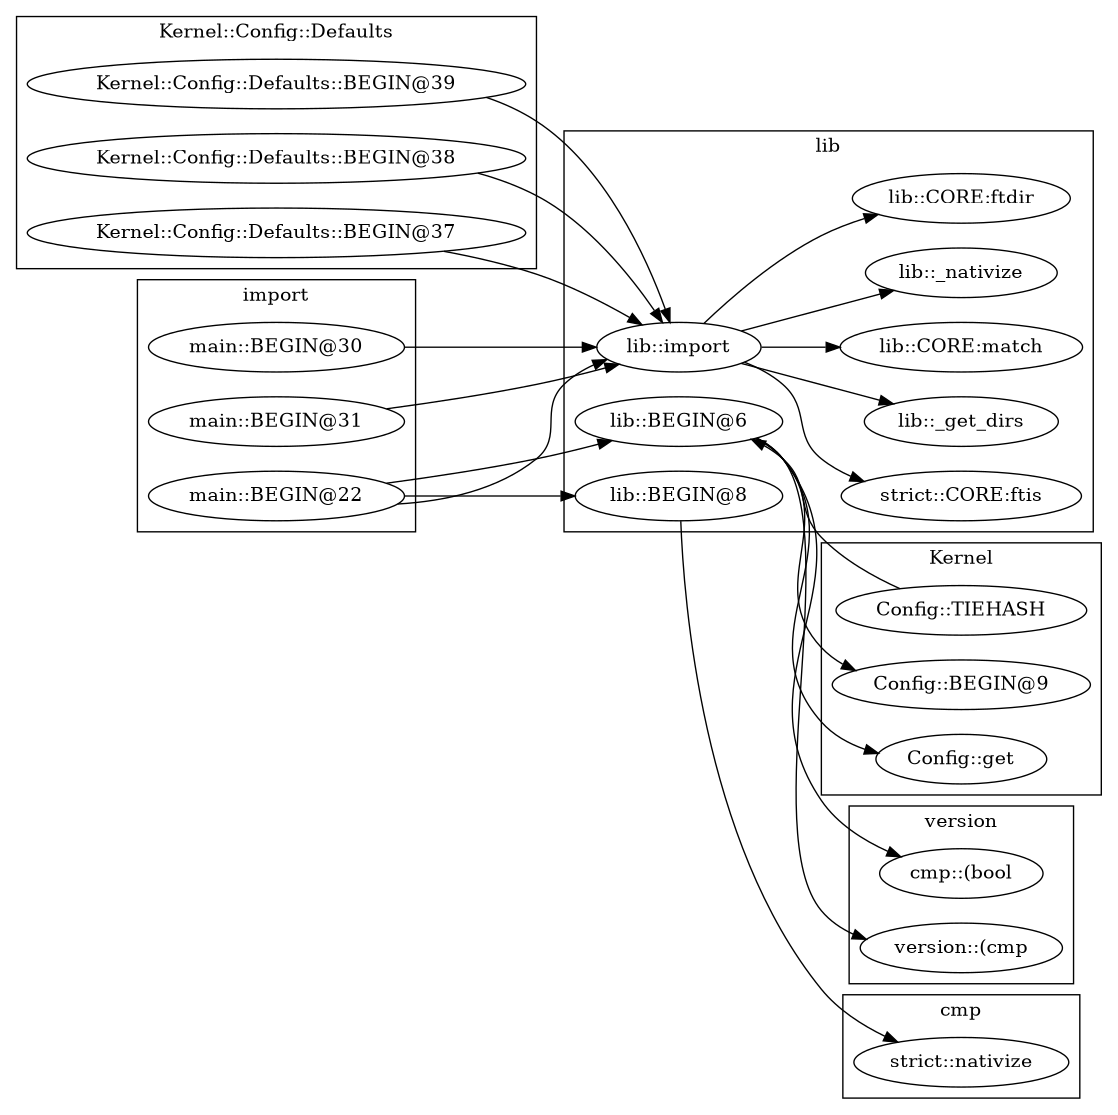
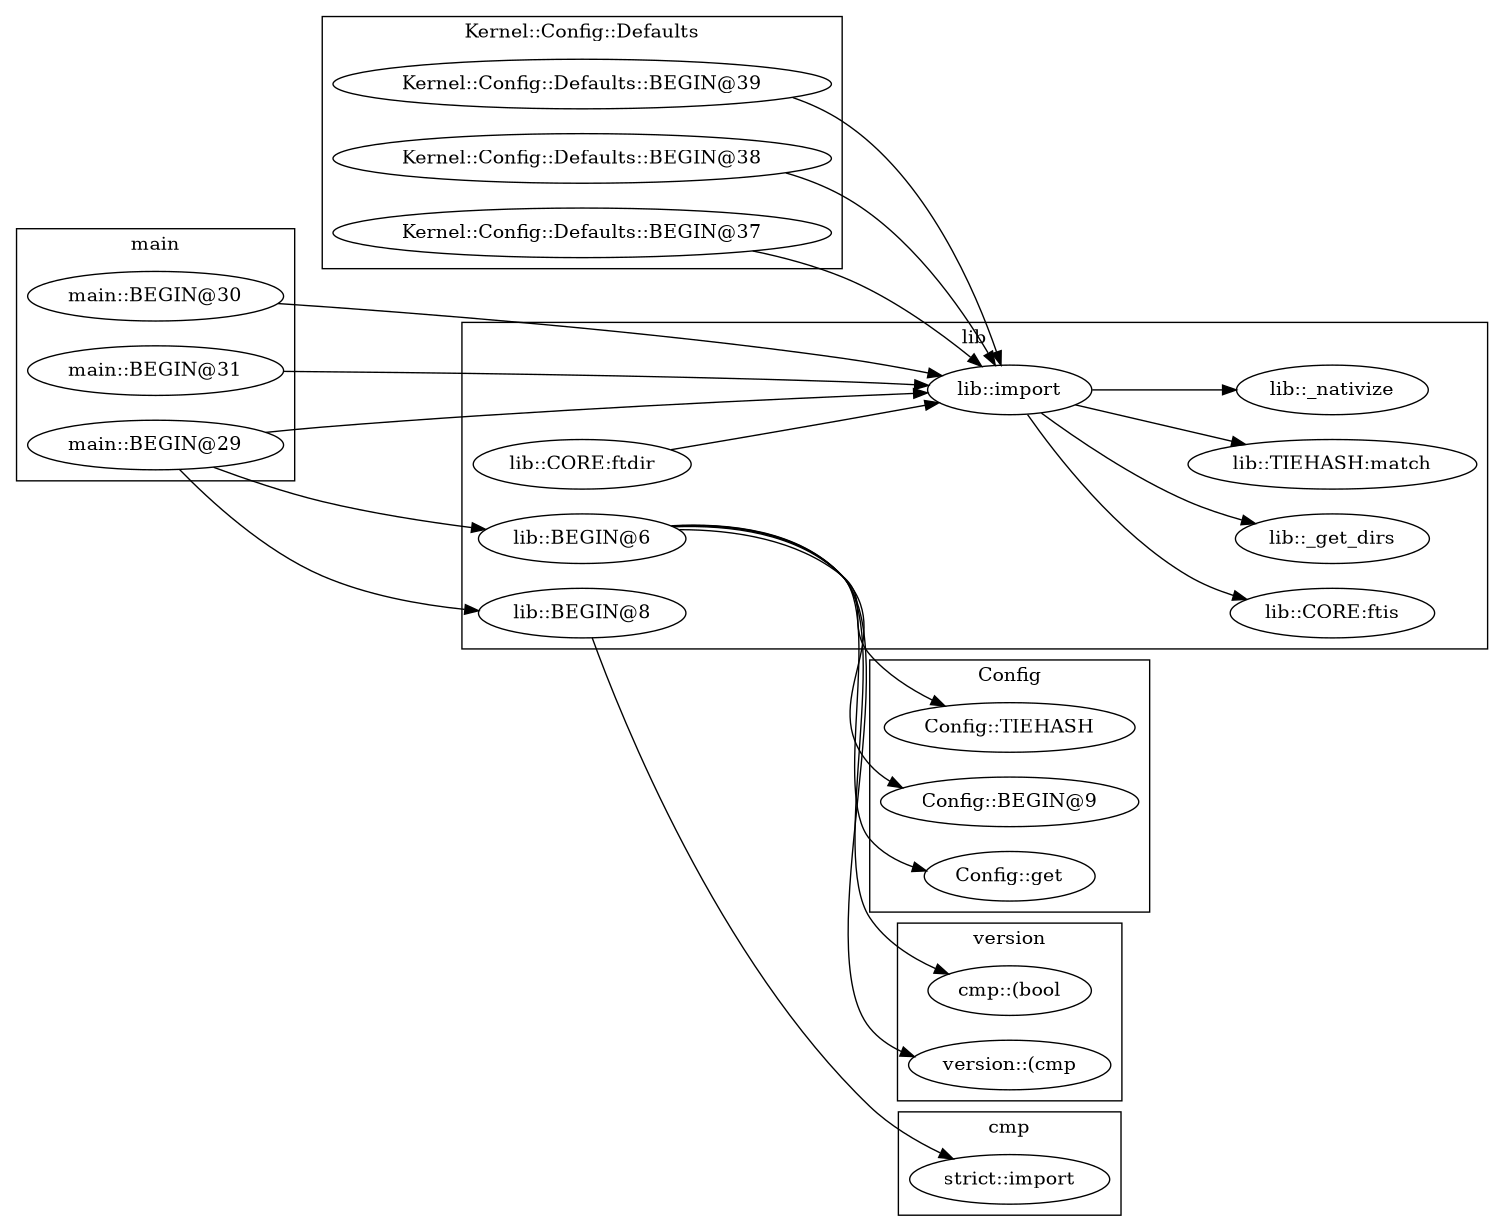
edge "lib::import" -> "lib::CORE:ftdir": reversed
cluster "import": label "import" -> "main"
node "lib::CORE:match": label "lib::CORE:match" -> "lib::TIEHASH:match"
node "main::BEGIN@22": label "main::BEGIN@22" -> "main::BEGIN@29"
node "strict::CORE:ftis": label "strict::CORE:ftis" -> "lib::CORE:ftis"
edge "Config::TIEHASH" -> "lib::BEGIN@6": reversed
cluster "Kernel": label "Kernel" -> "Config"
node "strict::nativize": label "strict::nativize" -> "strict::import"
